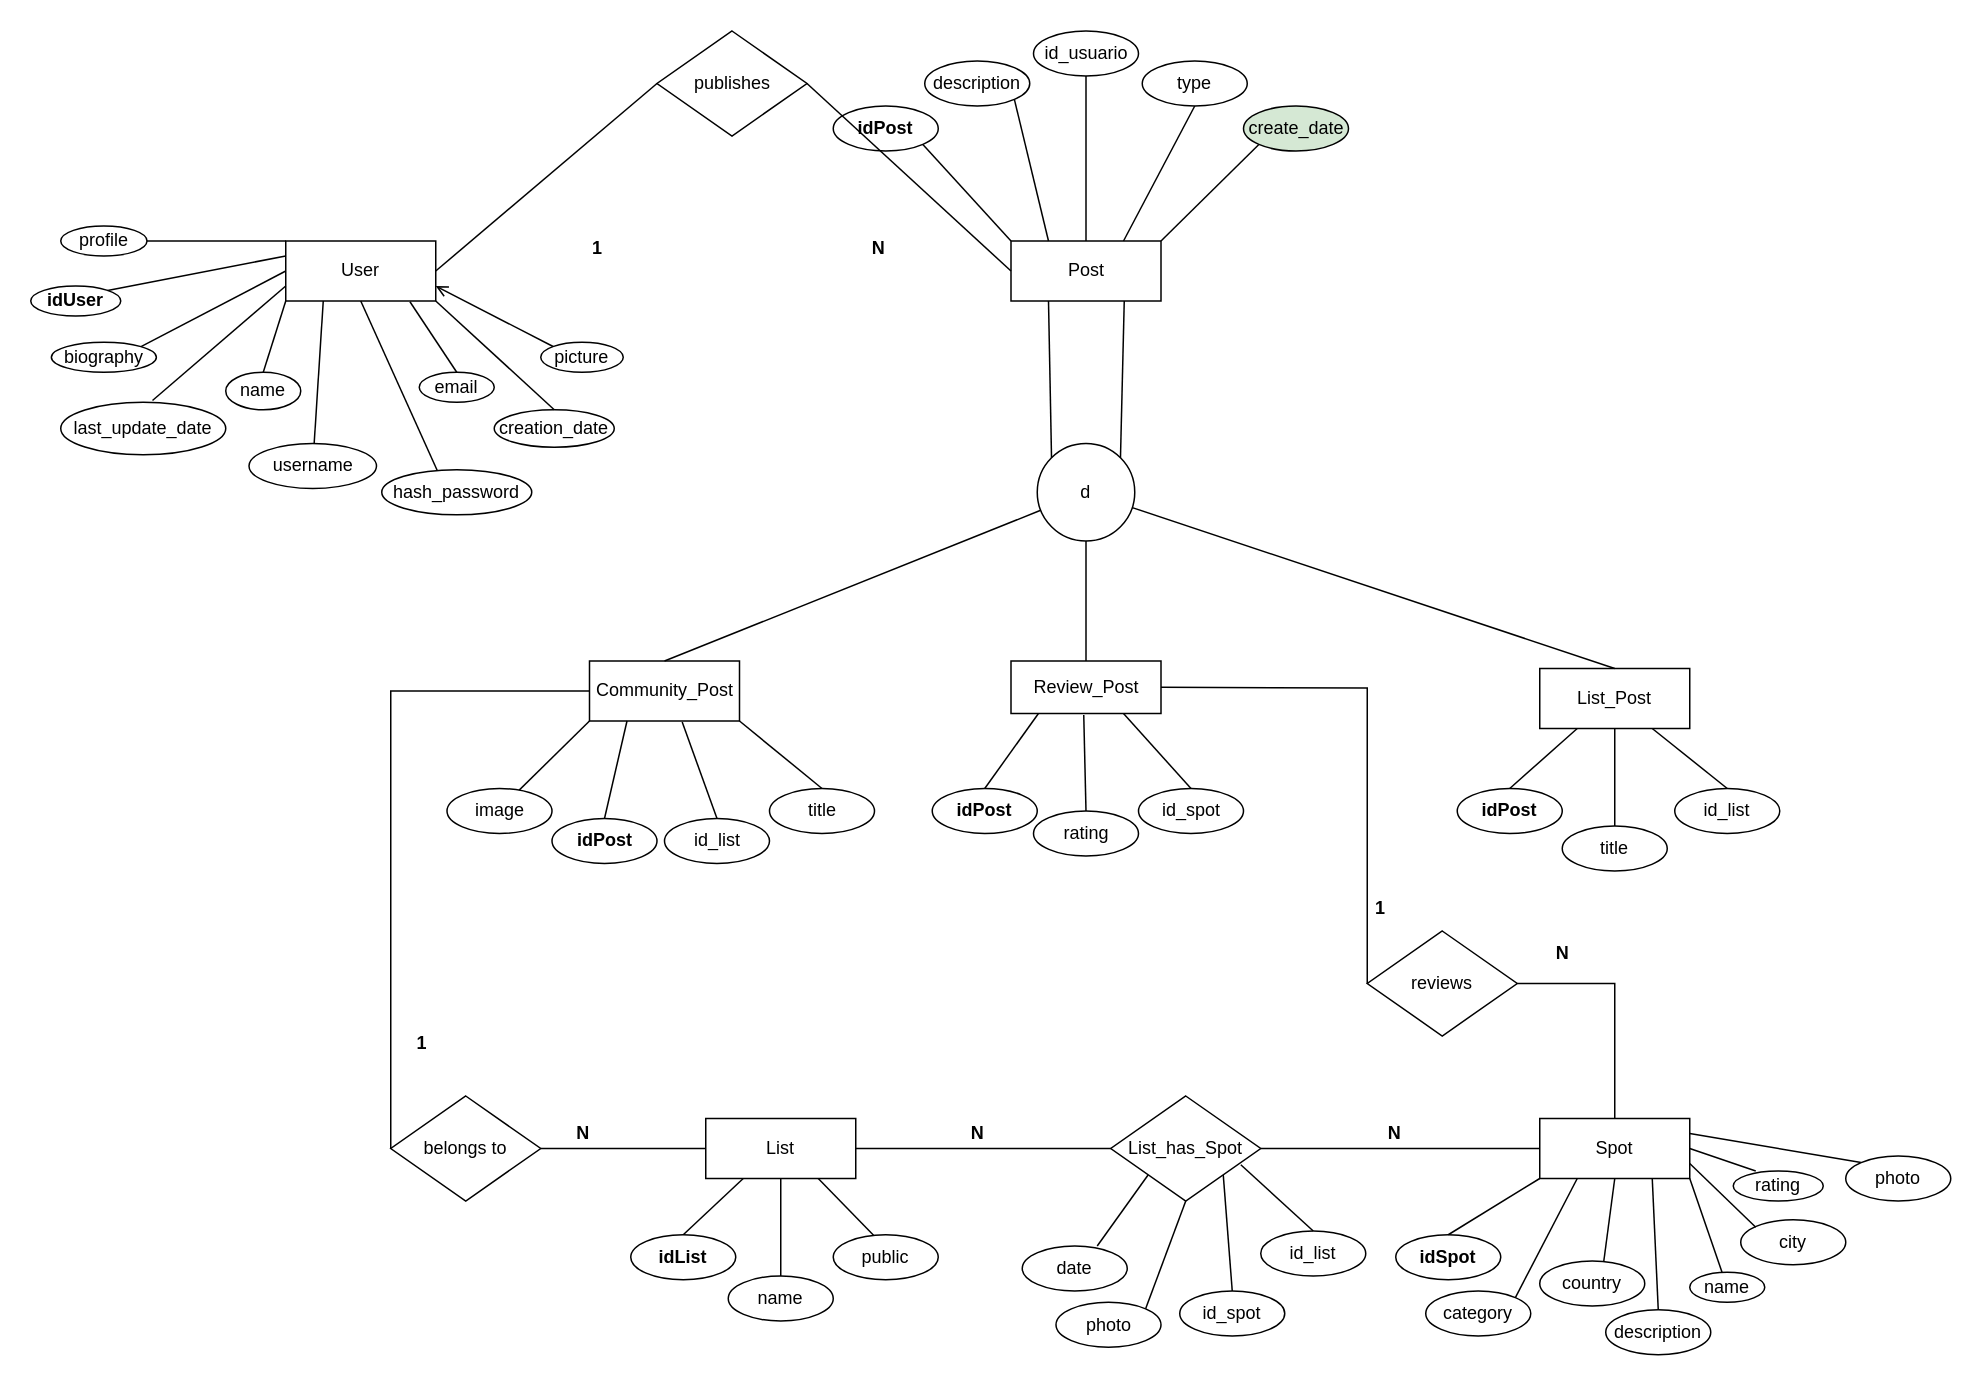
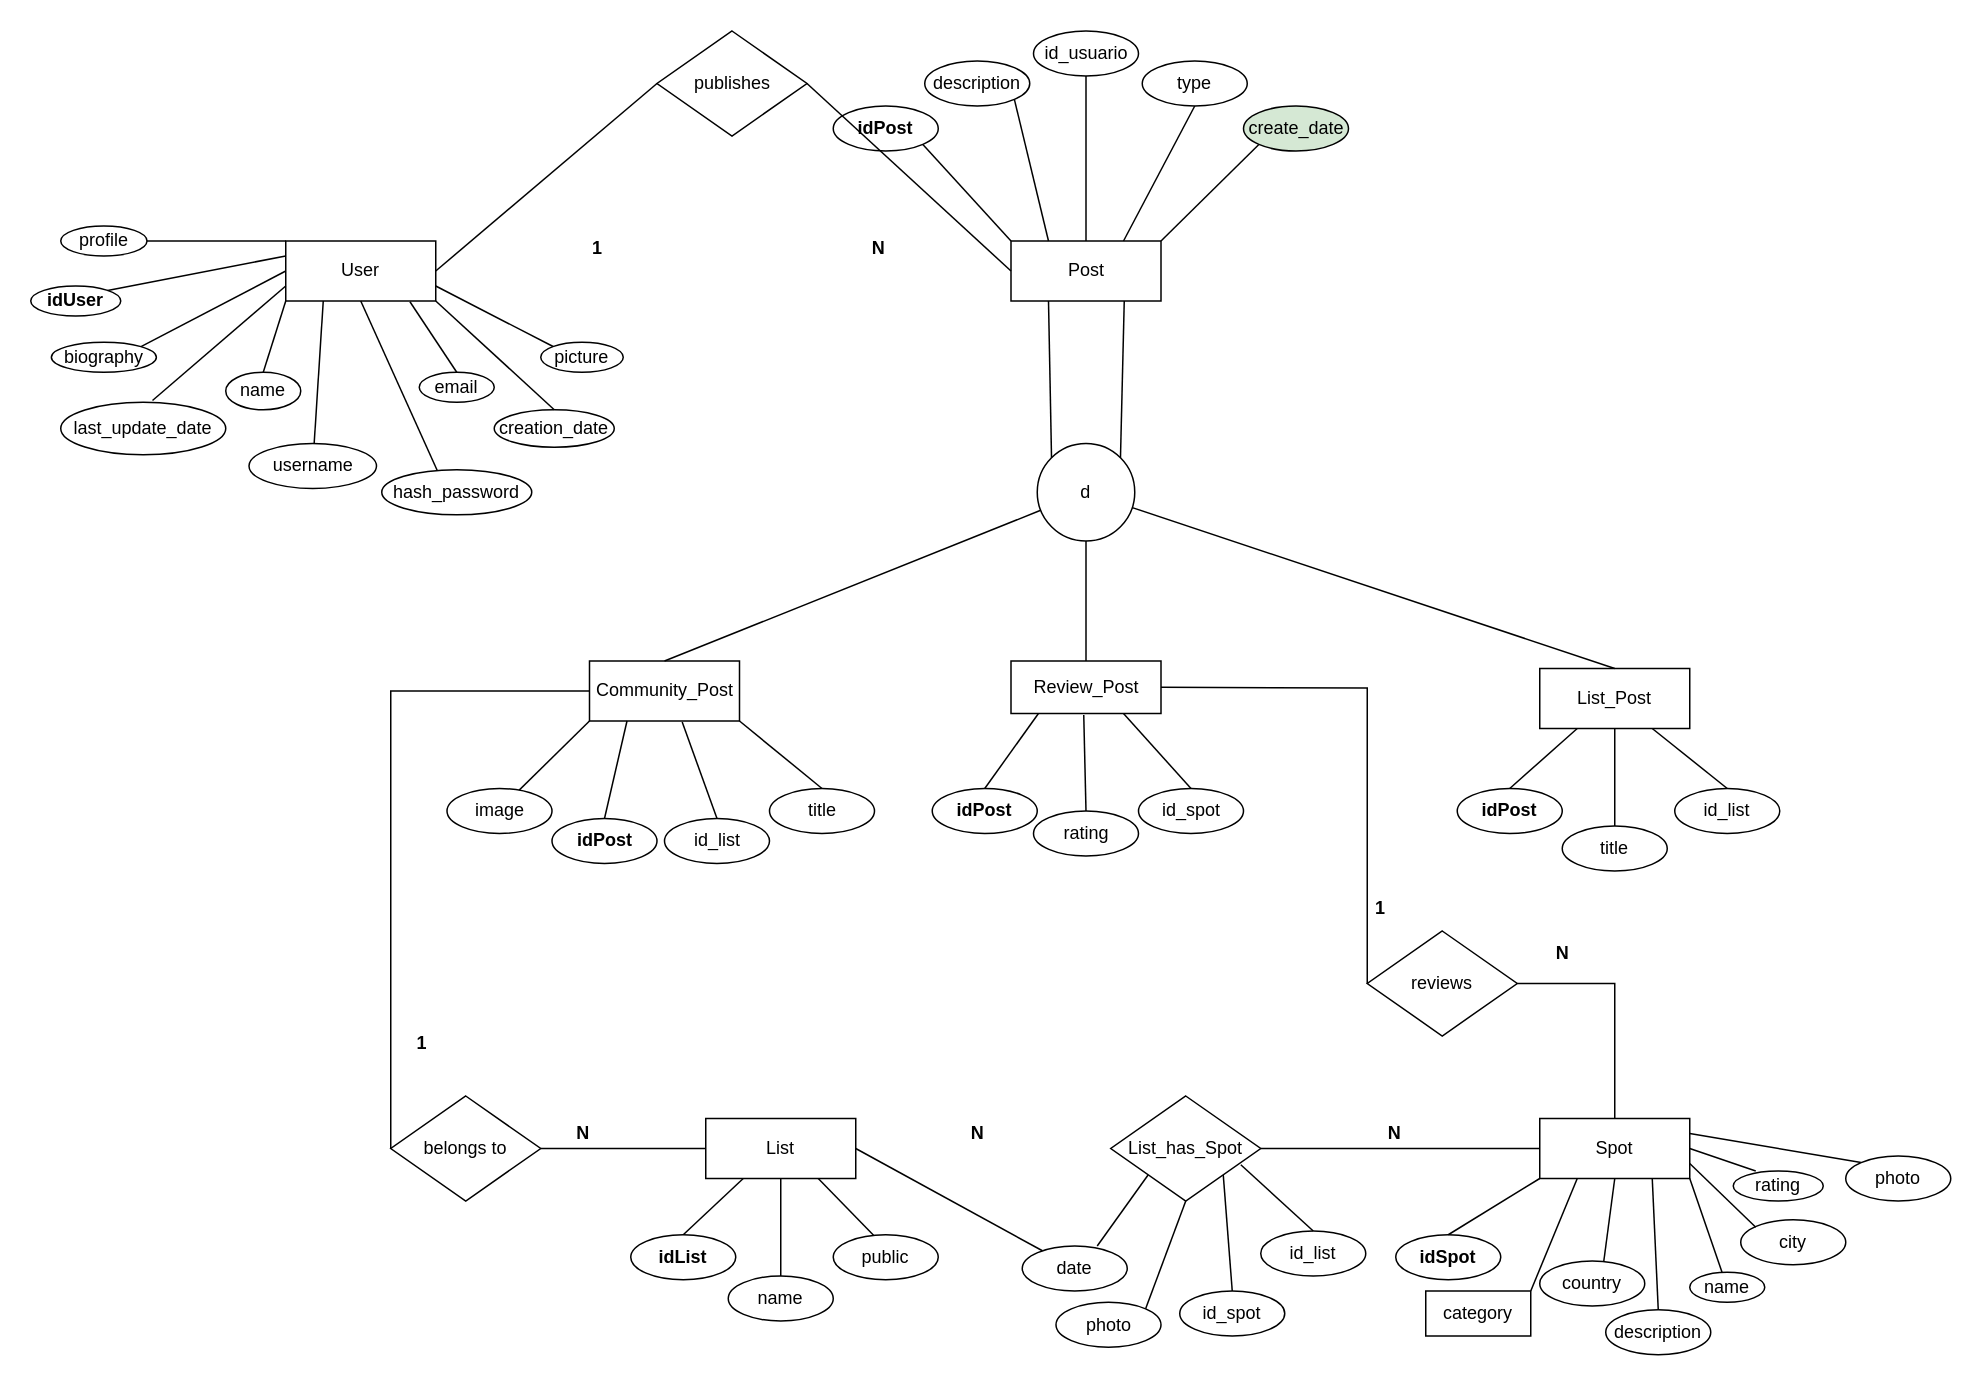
edge "picture" -> "User": arrowhead open -> none
edge "List" -- "List_has_Spot": now "List" -- "date"
node "category": shape ellipse -> rectangle
